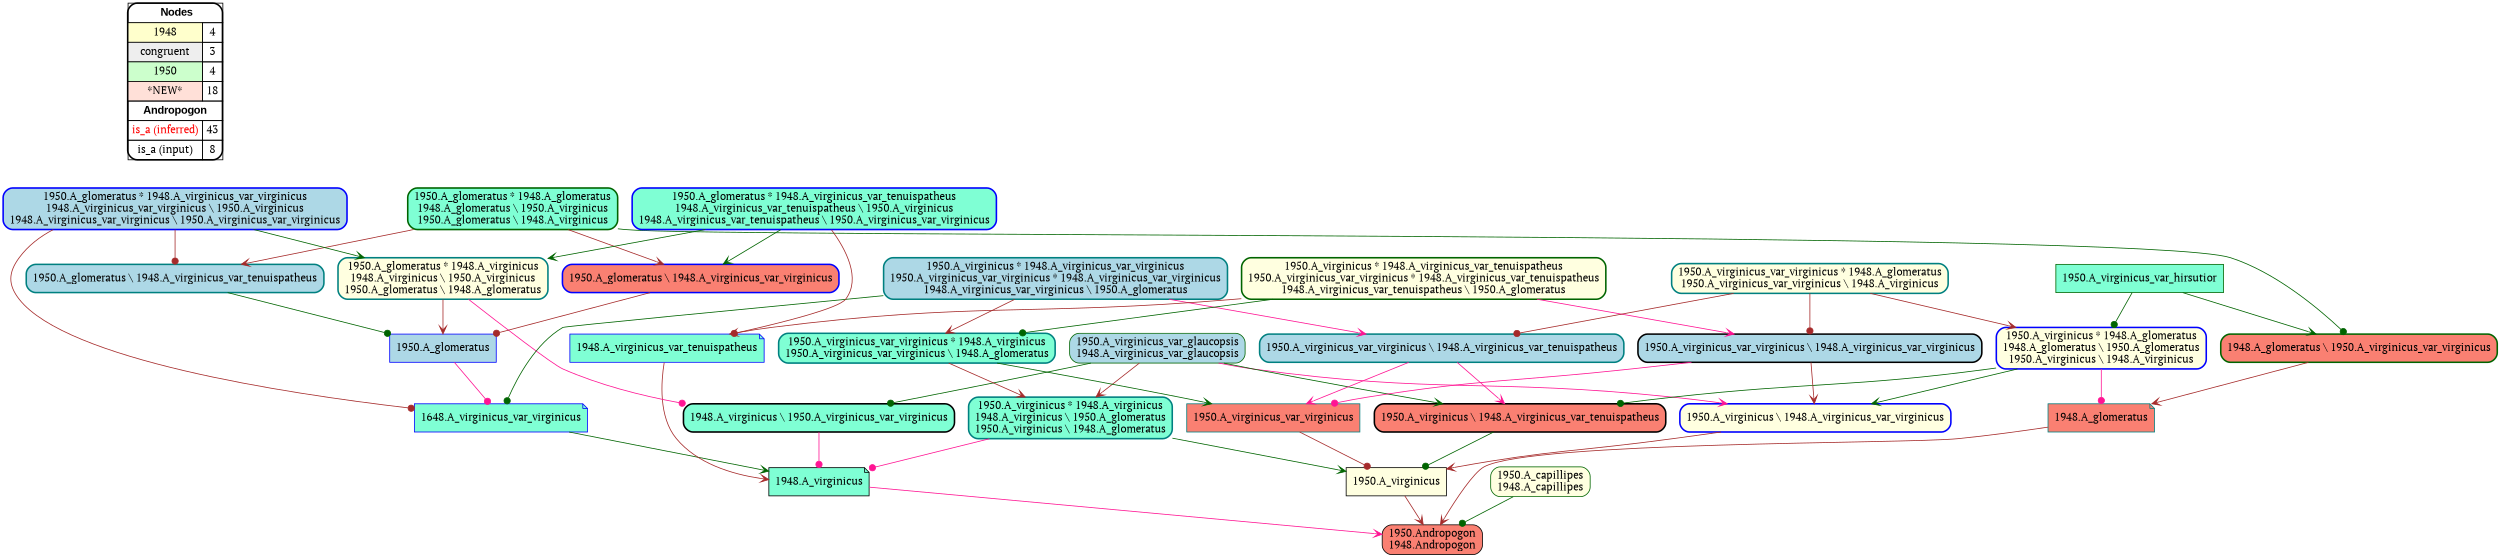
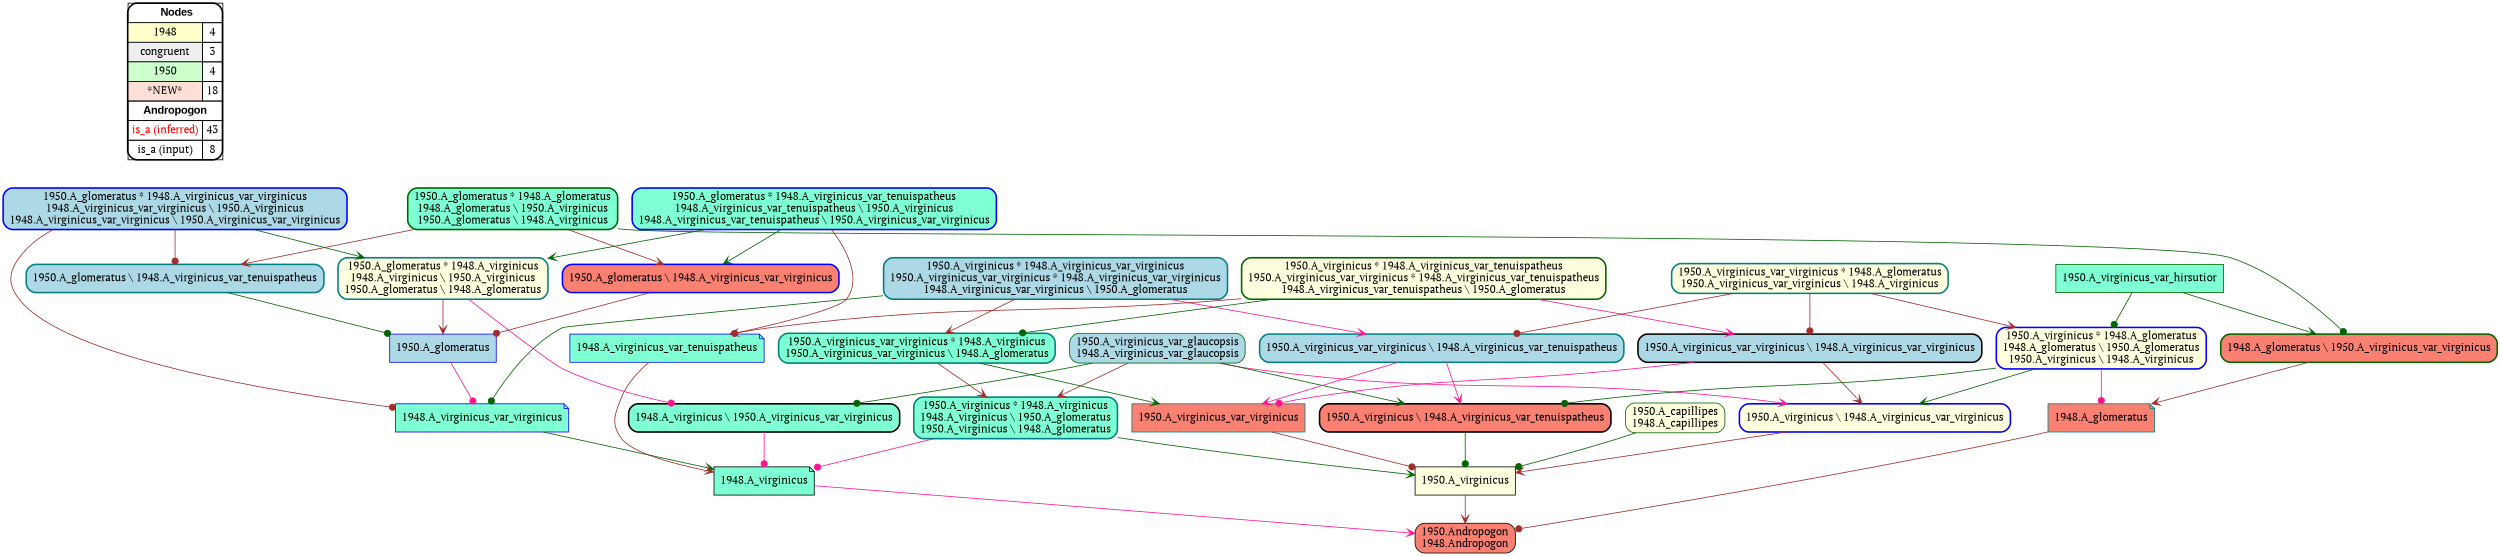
node "1648.A_virginicus_var_virginicus": label "1648.A_virginicus_var_virginicus" -> "1948.A_virginicus_var_virginicus"
edge "1948.A_glomeratus" -> "1950.Andropogon 1948.Andropogon": arrowhead vee -> dot
edge "1950.A_capillipes 1948.A_capillipes" -> "1950.Andropogon 1948.Andropogon": now "1950.A_capillipes 1948.A_capillipes" -> "1950.A_virginicus"
